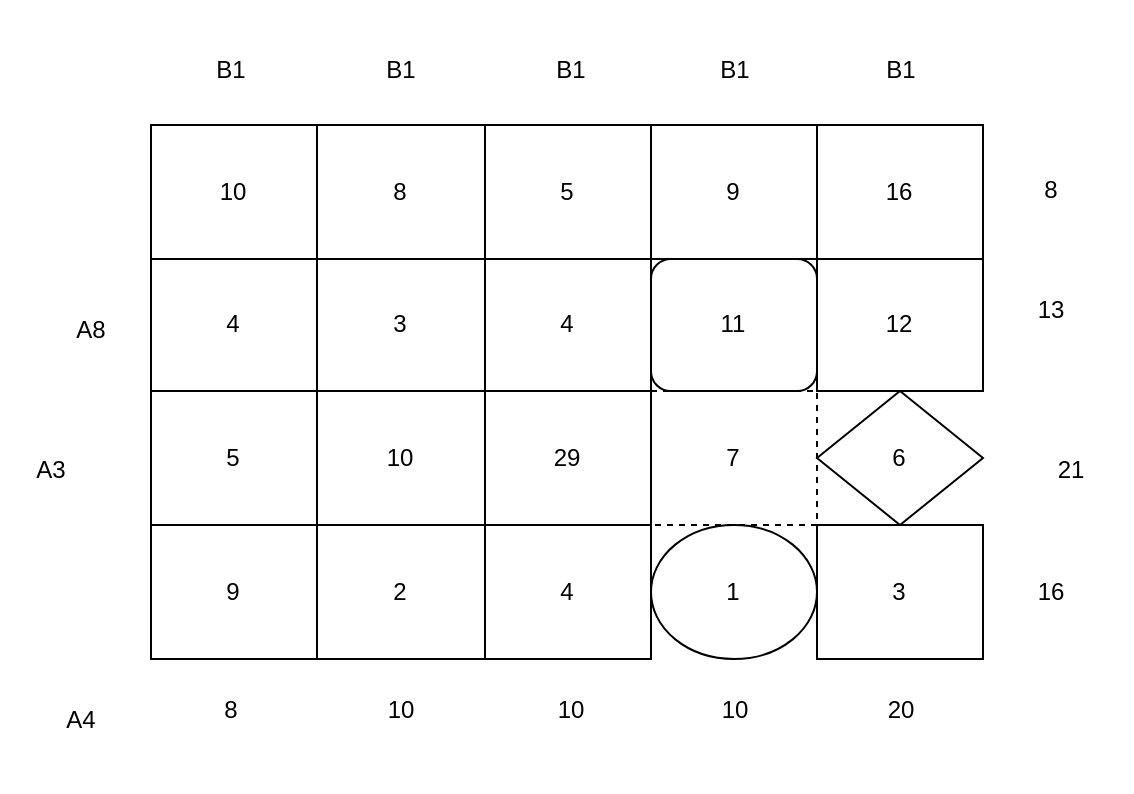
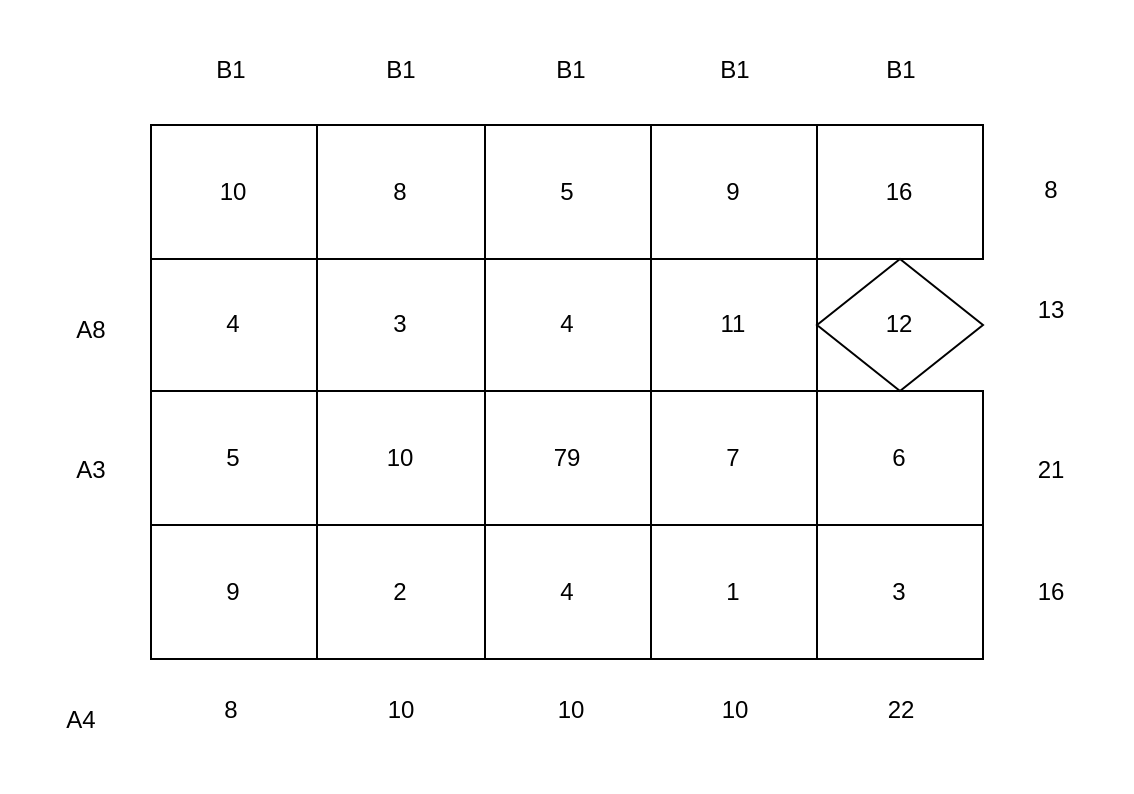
node "11": shape rounded rectangle -> rectangle
node "12": shape rectangle -> diamond
node "6": shape diamond -> rectangle
node "29": label "29" -> "79"
node "A3": moved (51, 471) -> (91, 471)
node "21": moved (1071, 471) -> (1051, 471)
node "1": shape ellipse -> rectangle
node "20": label "20" -> "22"
